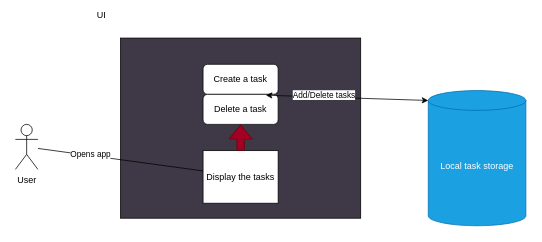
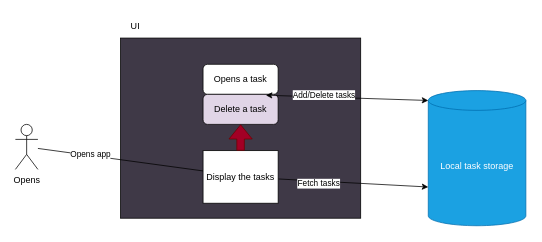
node "UI": moved (102, 15) -> (135, 27)
node "Create a task": label "Create a task" -> "Opens a task"
node "Delete a task": fillcolor #ffffff -> #e1d5e7
node "User": label "User" -> "Opens"
edge "Display the tasks" -> "Local task storage": added, label "Fetch tasks"
